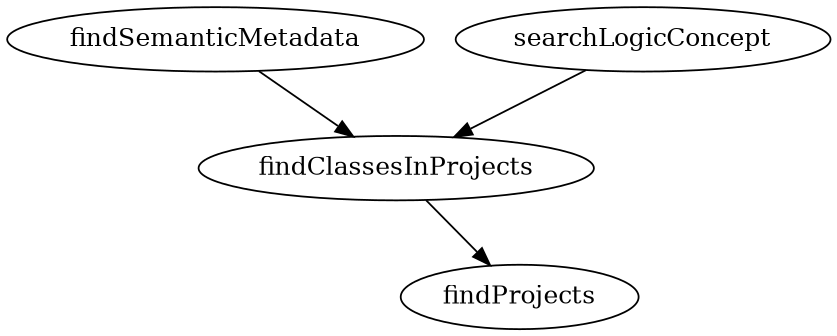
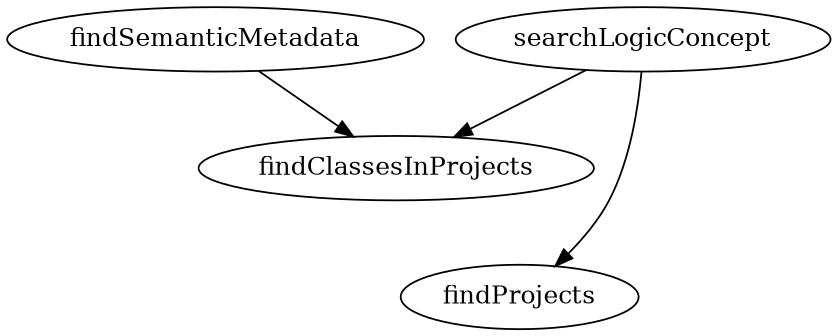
edge "findClassesInProjects" -> "findProjects": now "searchLogicConcept" -> "findProjects"
